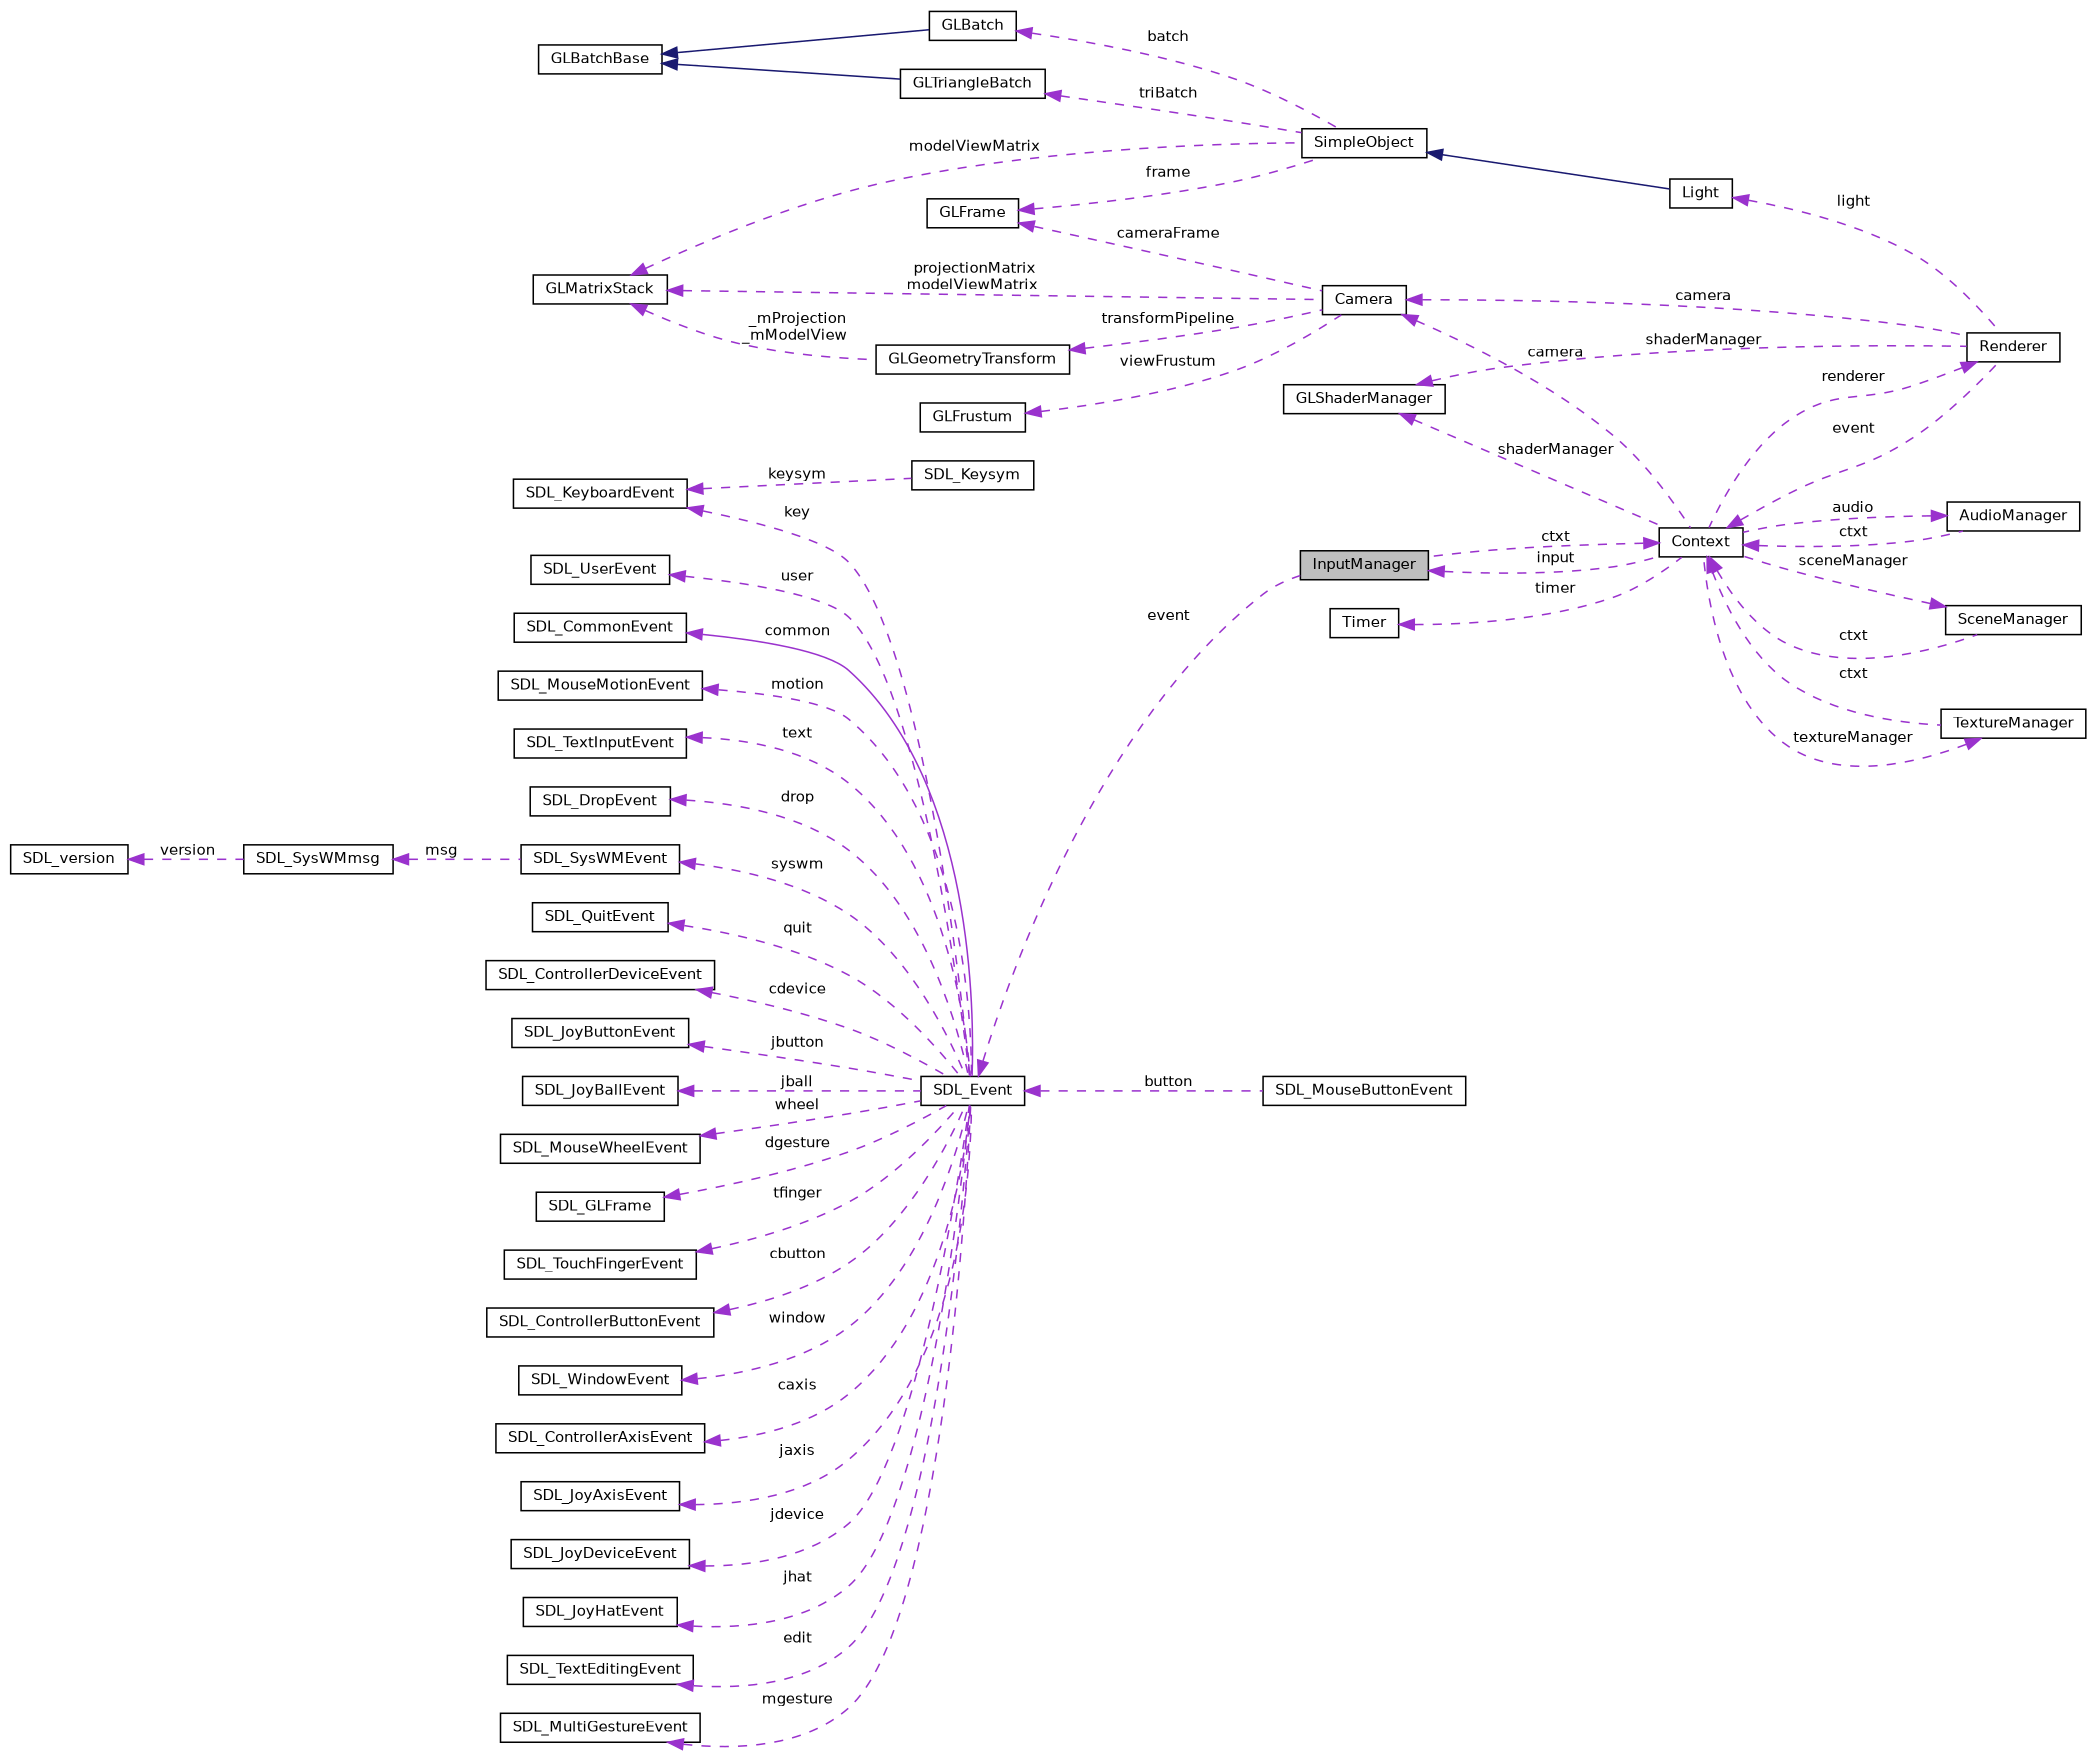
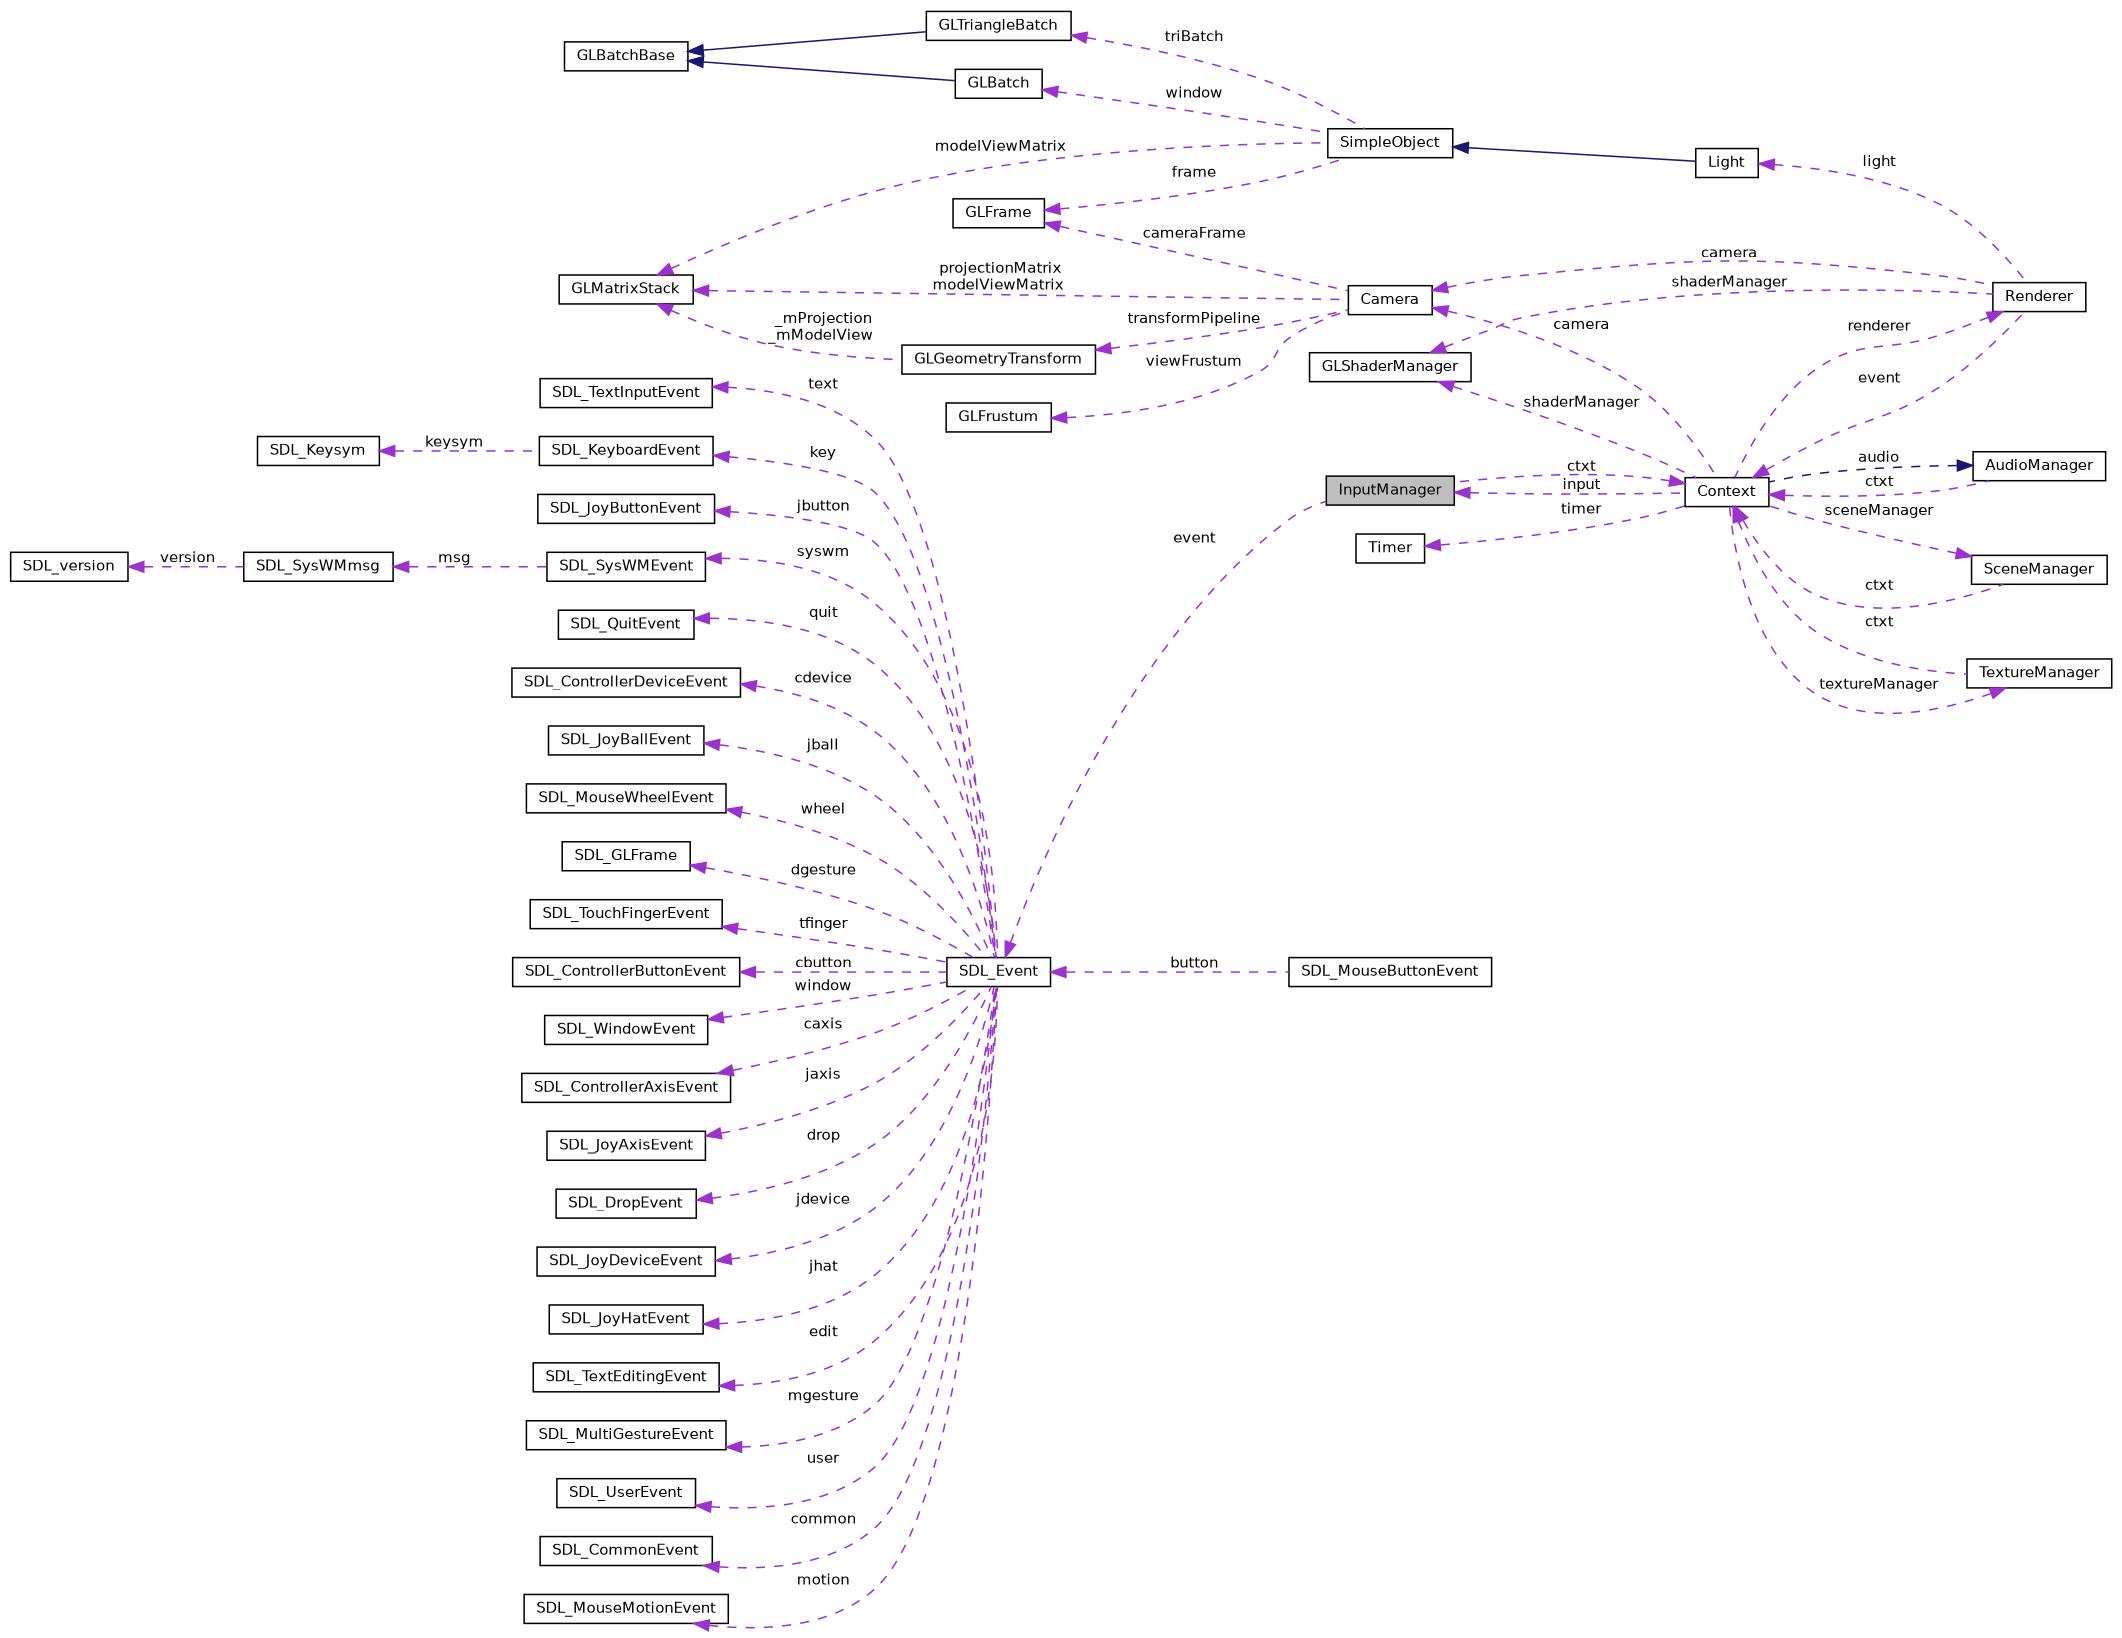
edge "SimpleObject" -> "GLBatch": label " batch" -> " window"
edge "SDL_Keysym" -> "SDL_KeyboardEvent": reversed
edge "Context" -> "AudioManager": color darkorchid3 -> midnightblue
edge "SDL_Event" -> "SDL_CommonEvent": style solid -> dashed
